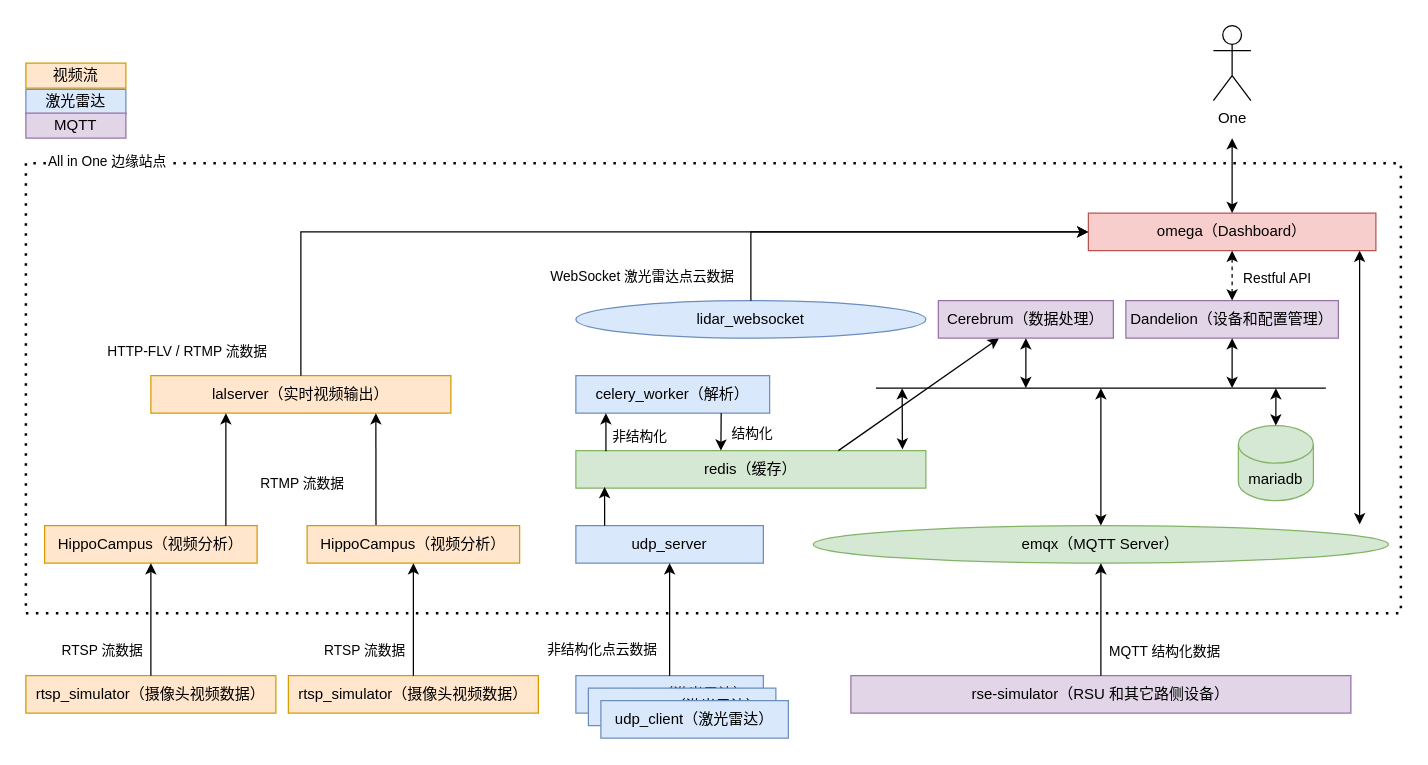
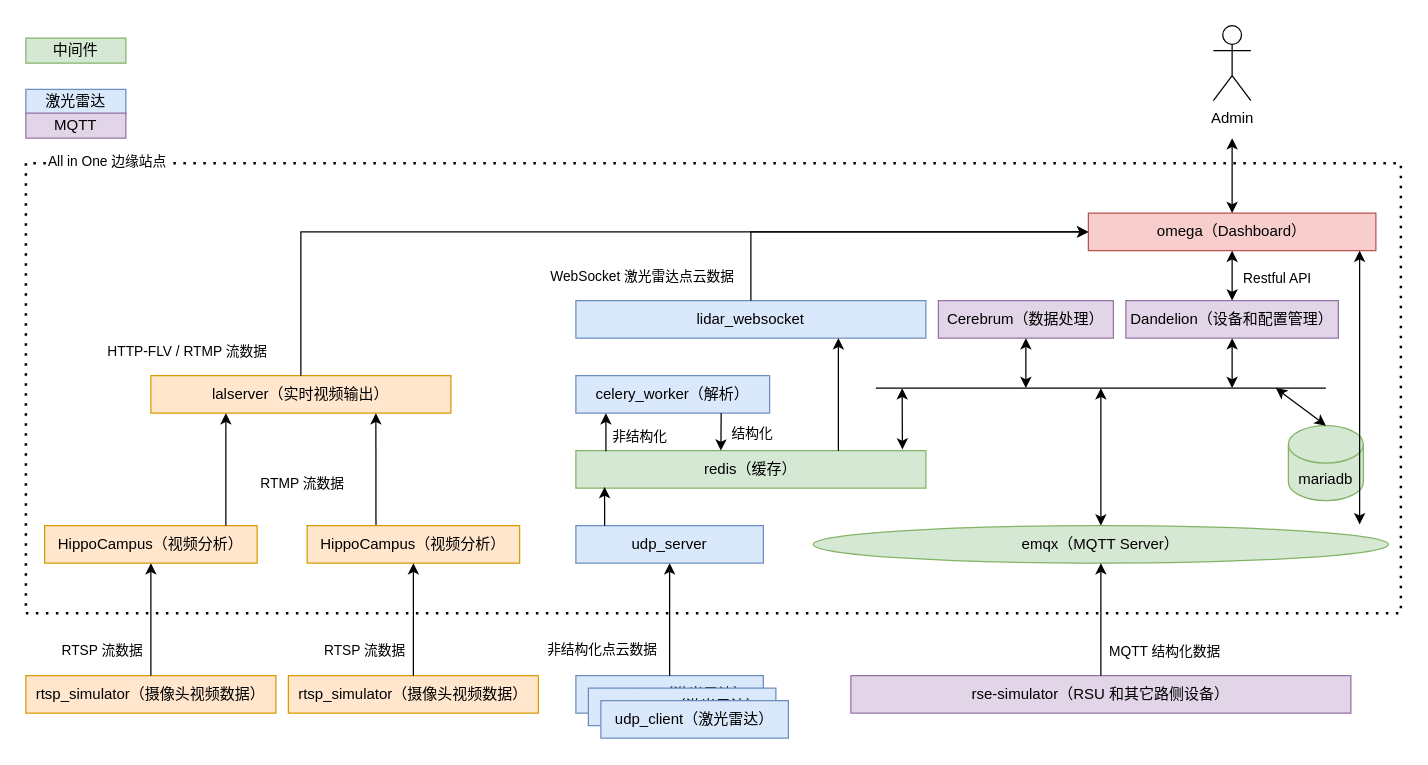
node "中间件": added
node "视频流": removed
node "One": label "One" -> "Admin"
edge "omega（Dashboard）" -- "Dandelion（设备和配置管理）": style dashed -> solid
node "lidar_websocket": shape ellipse -> rectangle
edge "redis（缓存）" -> "Cerebrum（数据处理）": now "redis（缓存）" -> "lidar_websocket"
node "mariadb": moved (1276, 463) -> (1326, 463)
